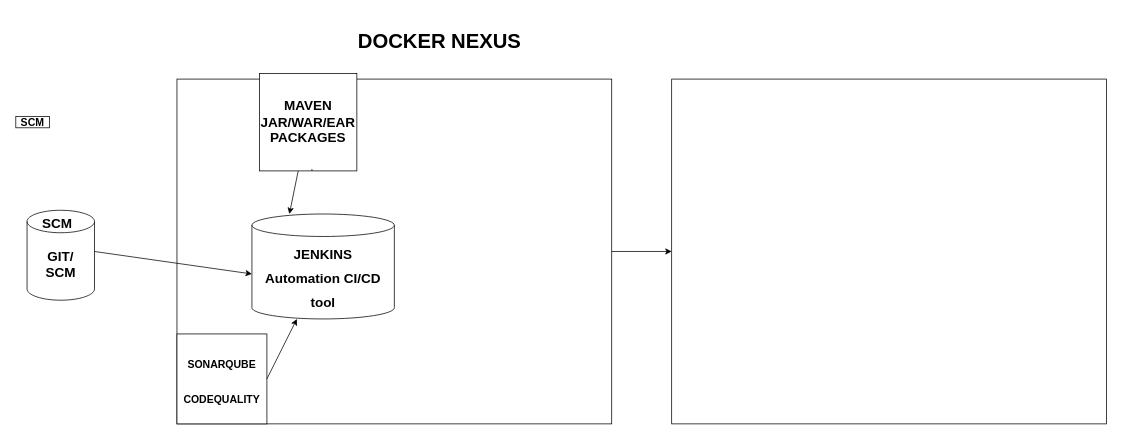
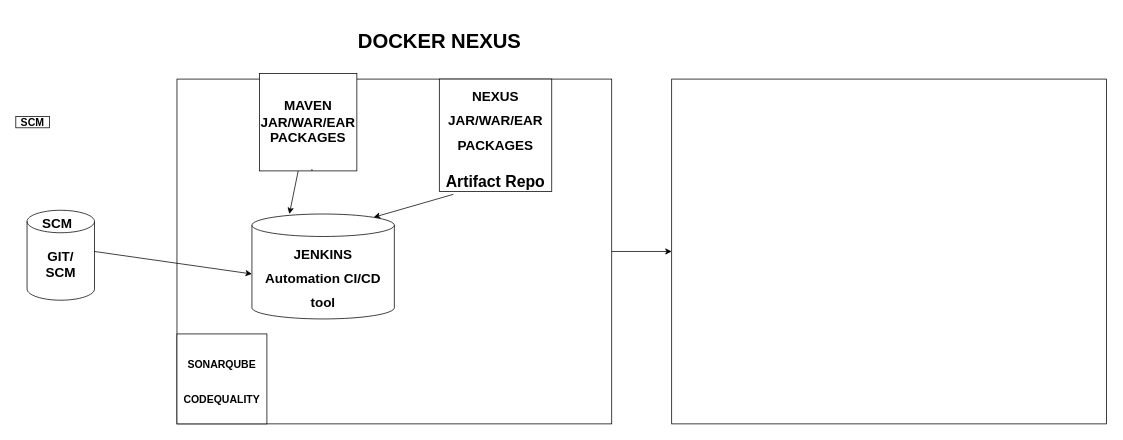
node "NEXUS JAR/WAR/EAR PACKAGESArtifact Repo": added
edge "NEXUS JAR/WAR/EAR PACKAGESArtifact Repo" -> "JENKINS Automation CI/CD tool": added
edge "SONARQUBECODEQUALITY" -> "JENKINS Automation CI/CD tool": removed
